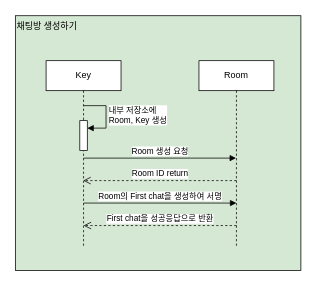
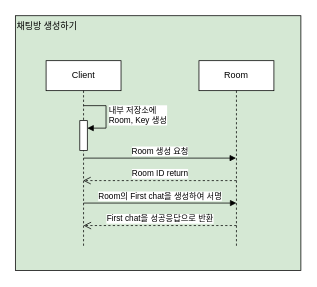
node "Key": label "Key" -> "Client"
